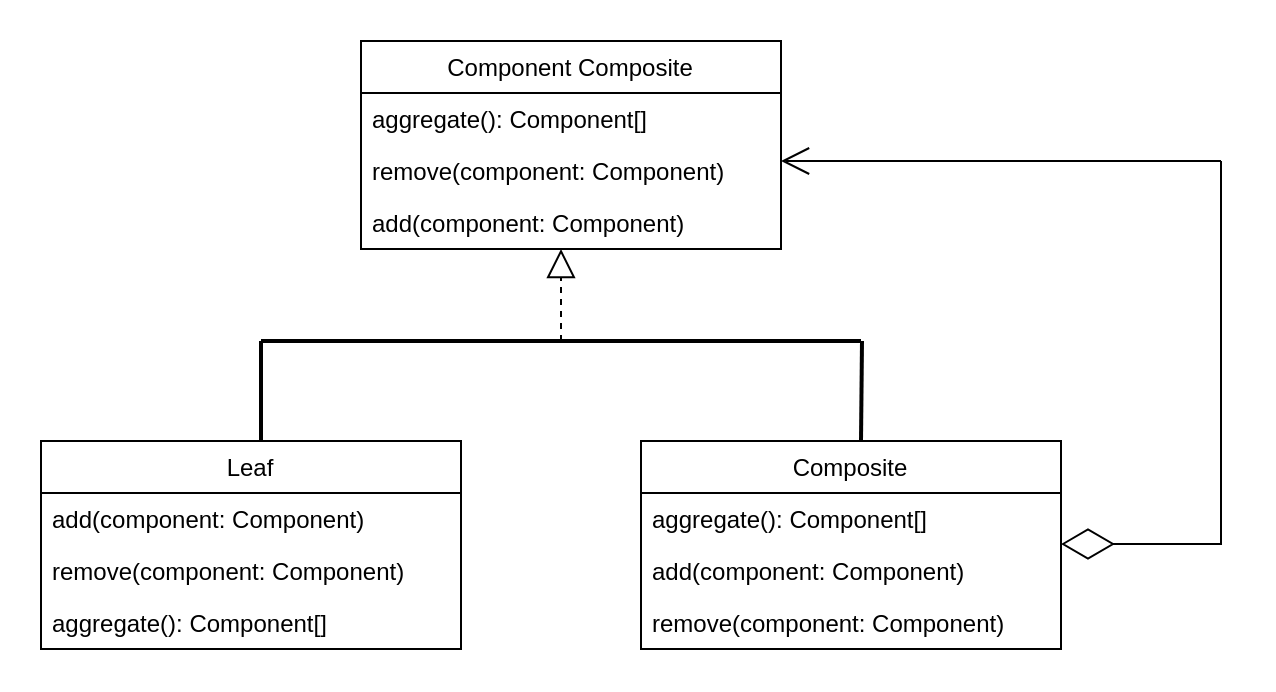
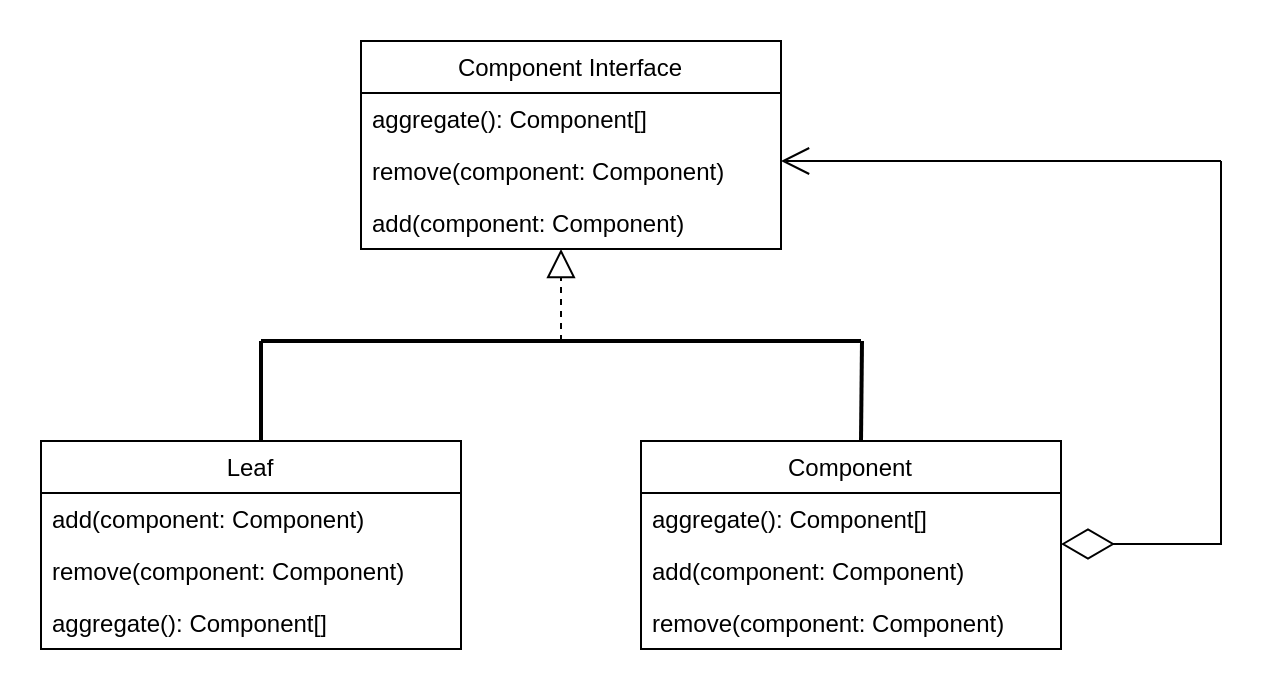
node "Component Composite": label "Component Composite" -> "Component Interface"
node "Composite": label "Composite" -> "Component"
